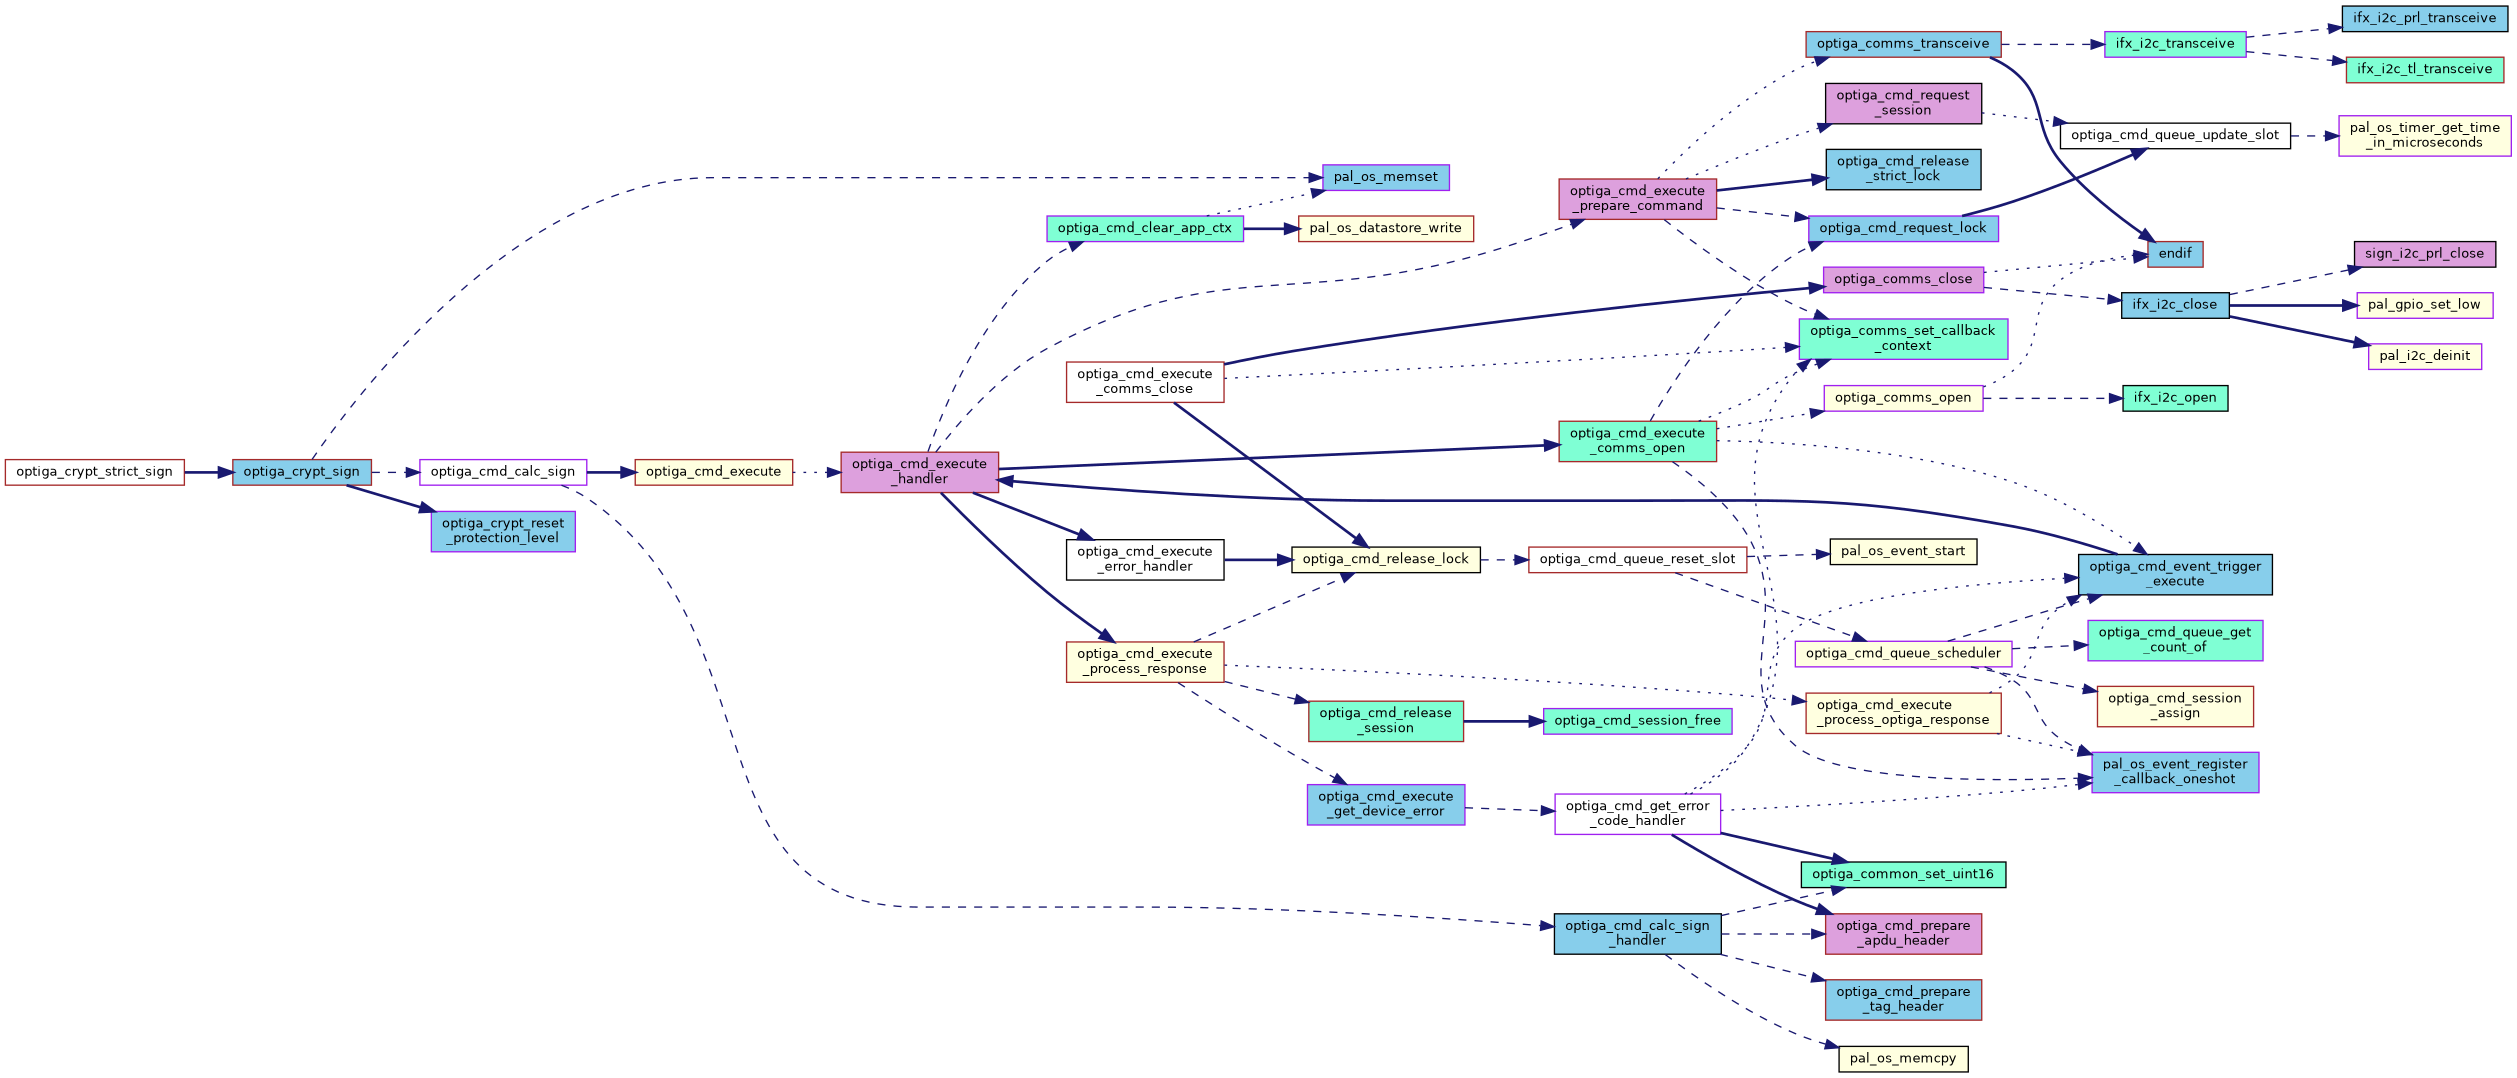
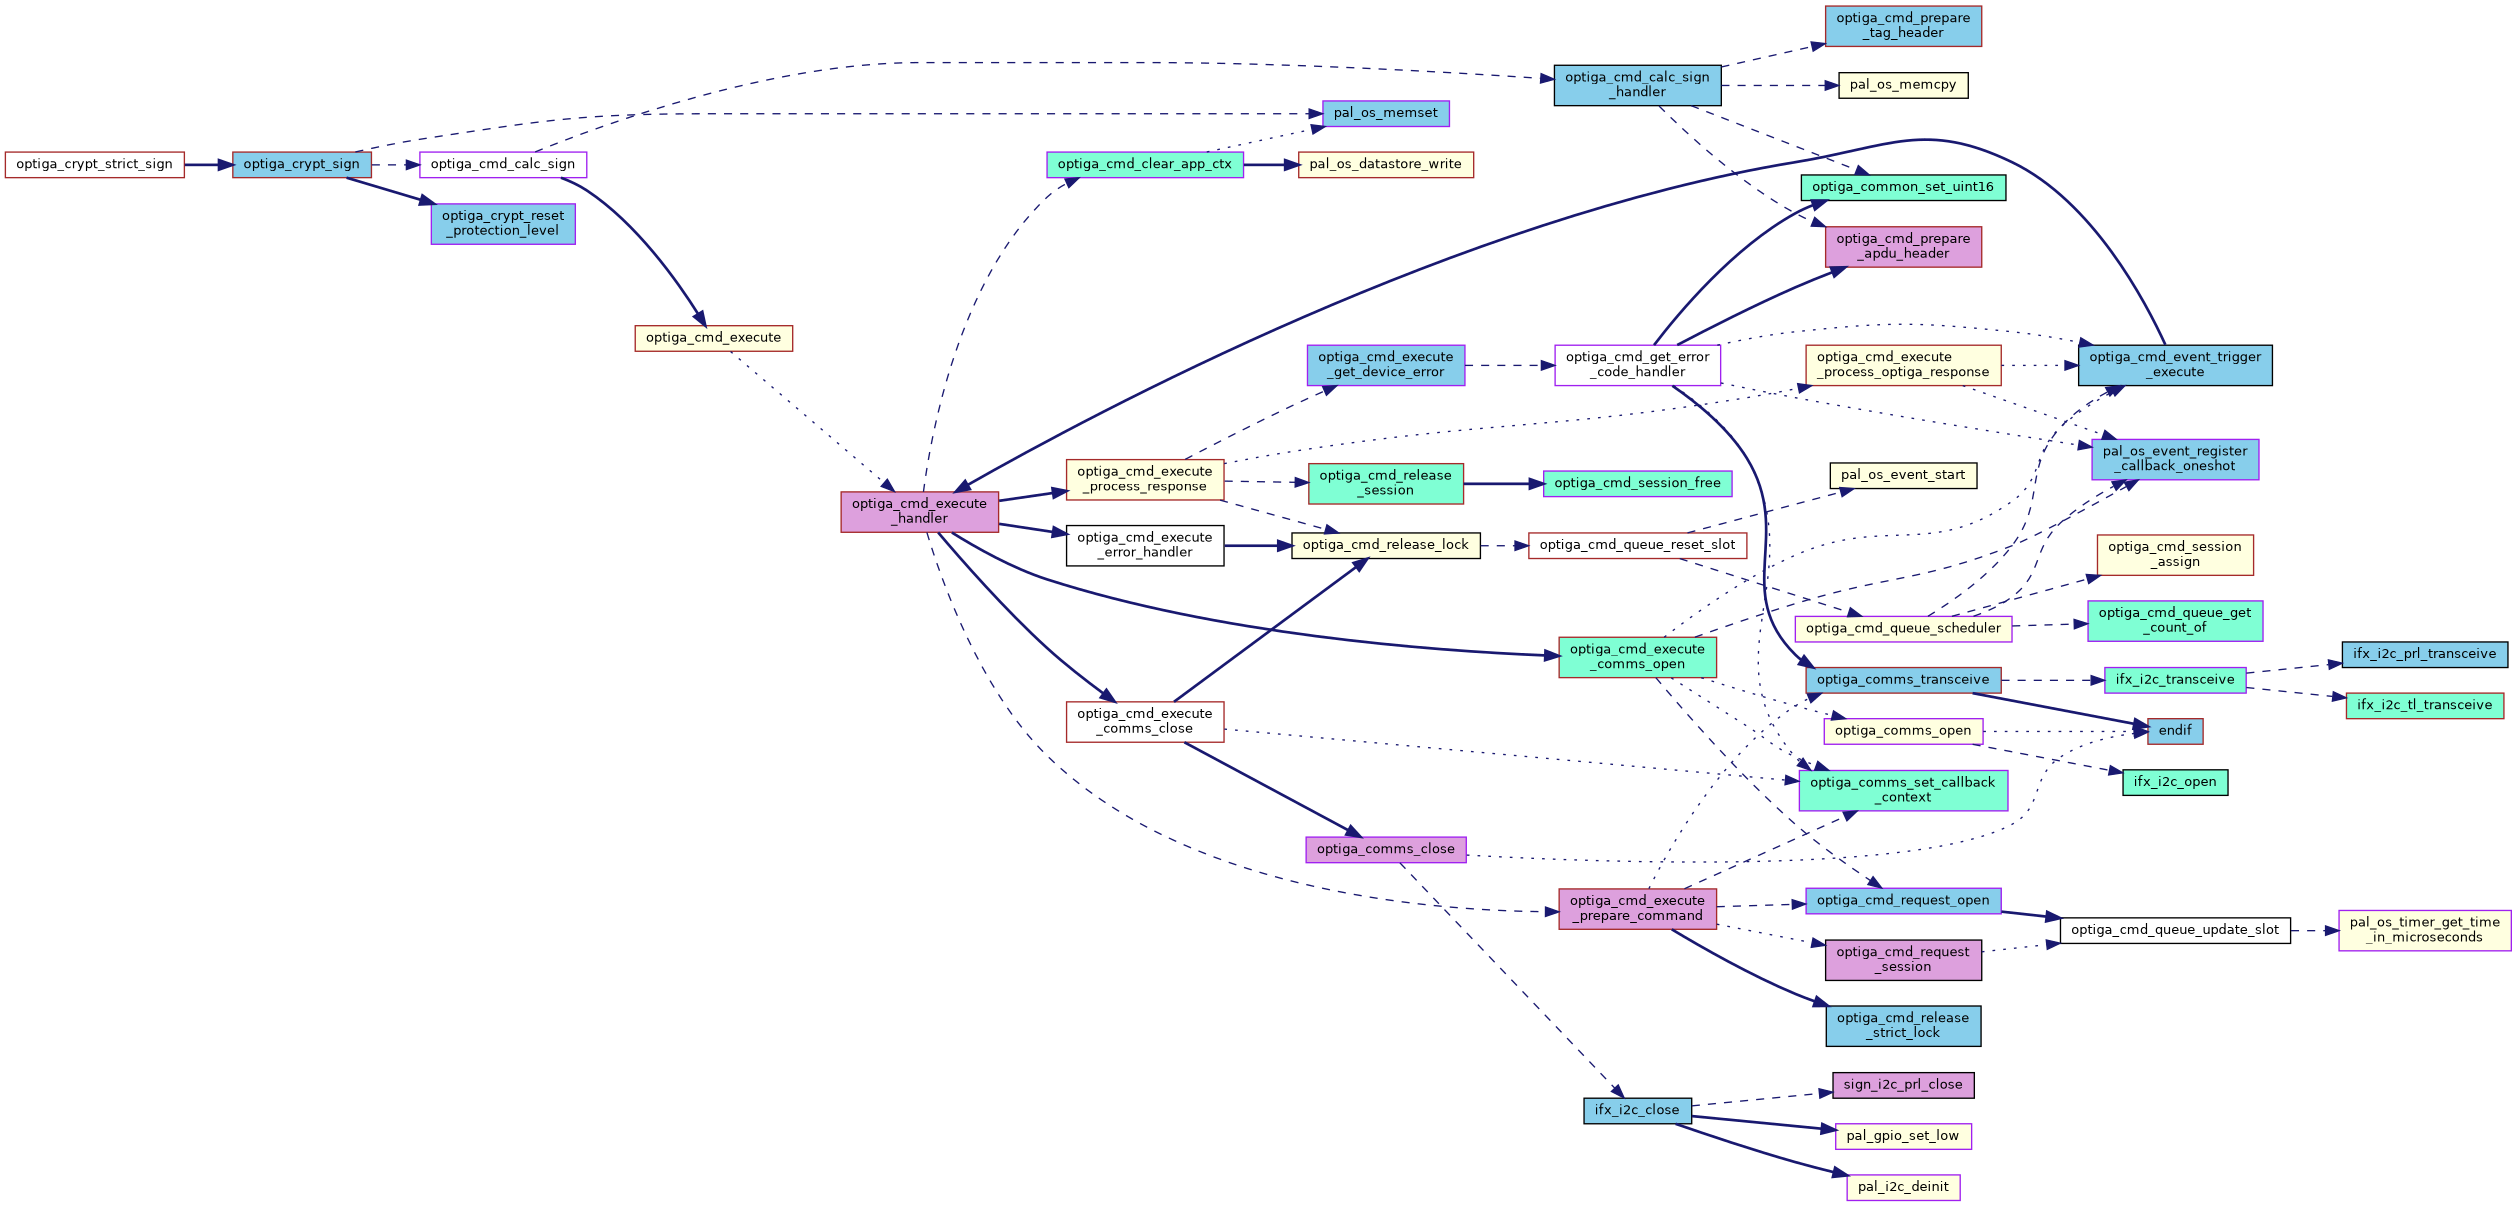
node "optiga_cmd_request_lock": label "optiga_cmd_request_lock" -> "optiga_cmd_request_open"
edge "optiga_cmd_get_error _code_handler" -> "optiga_comms_transceive": added
edge "optiga_cmd_execute _handler" -> "optiga_cmd_execute _comms_close": added
